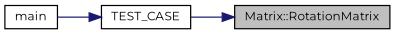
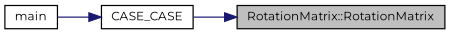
node "TEST_CASE": label "TEST_CASE" -> "CASE_CASE"
node "Matrix::RotationMatrix": label "Matrix::RotationMatrix" -> "RotationMatrix::RotationMatrix"
